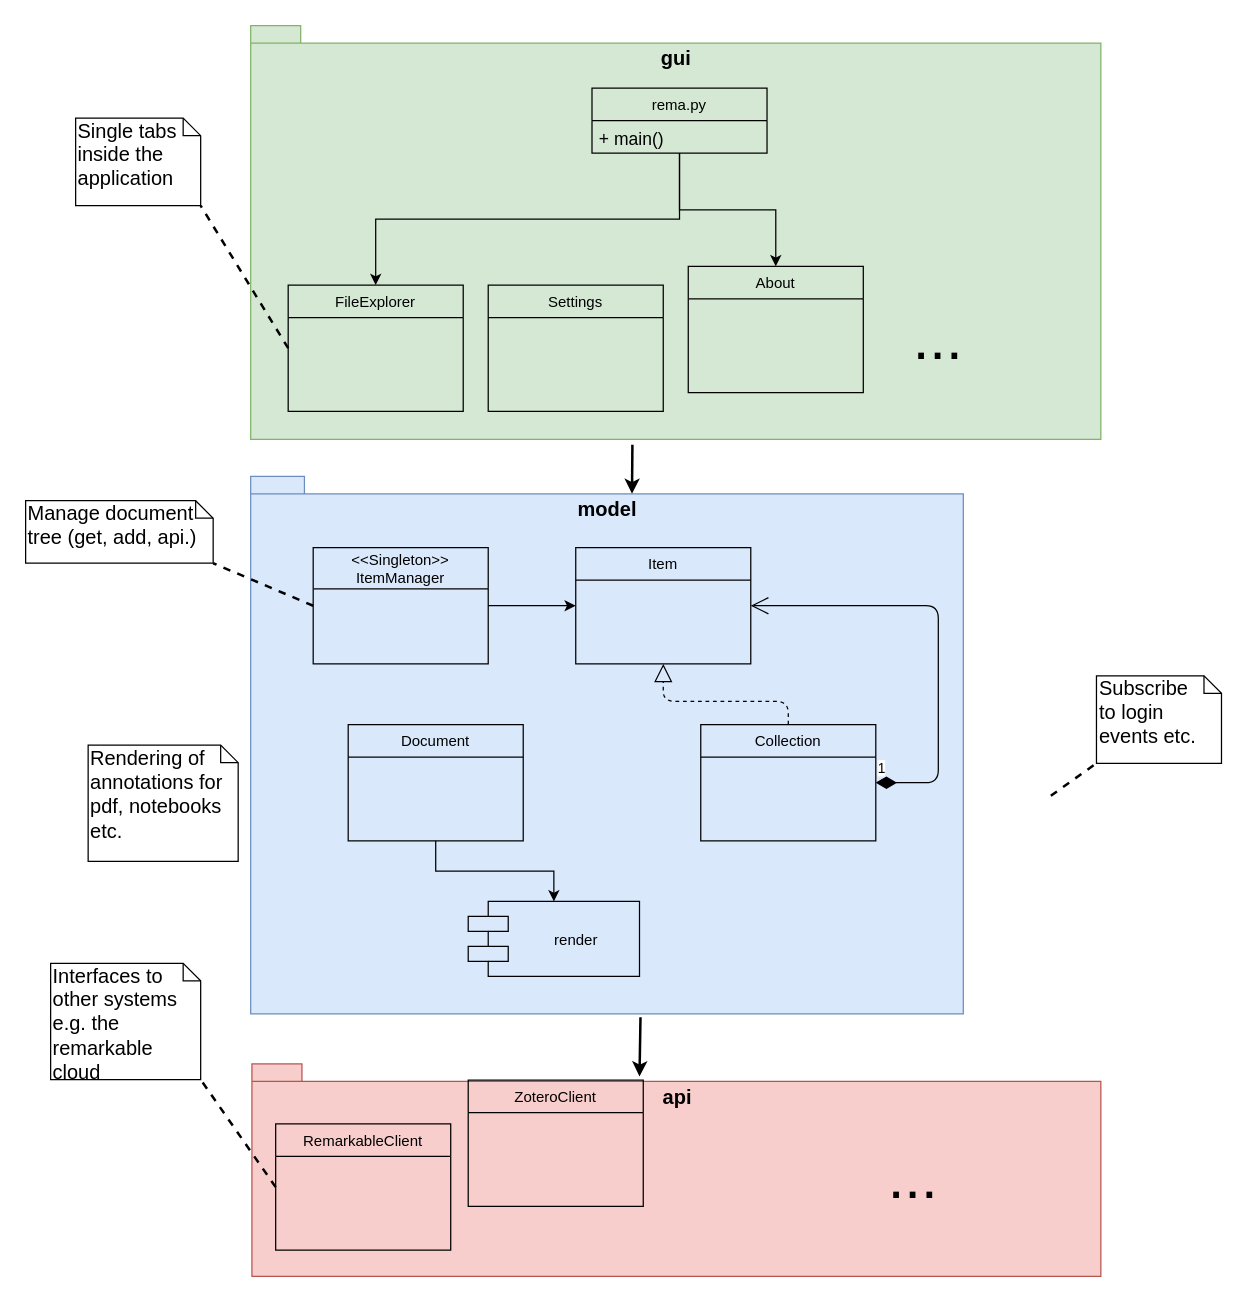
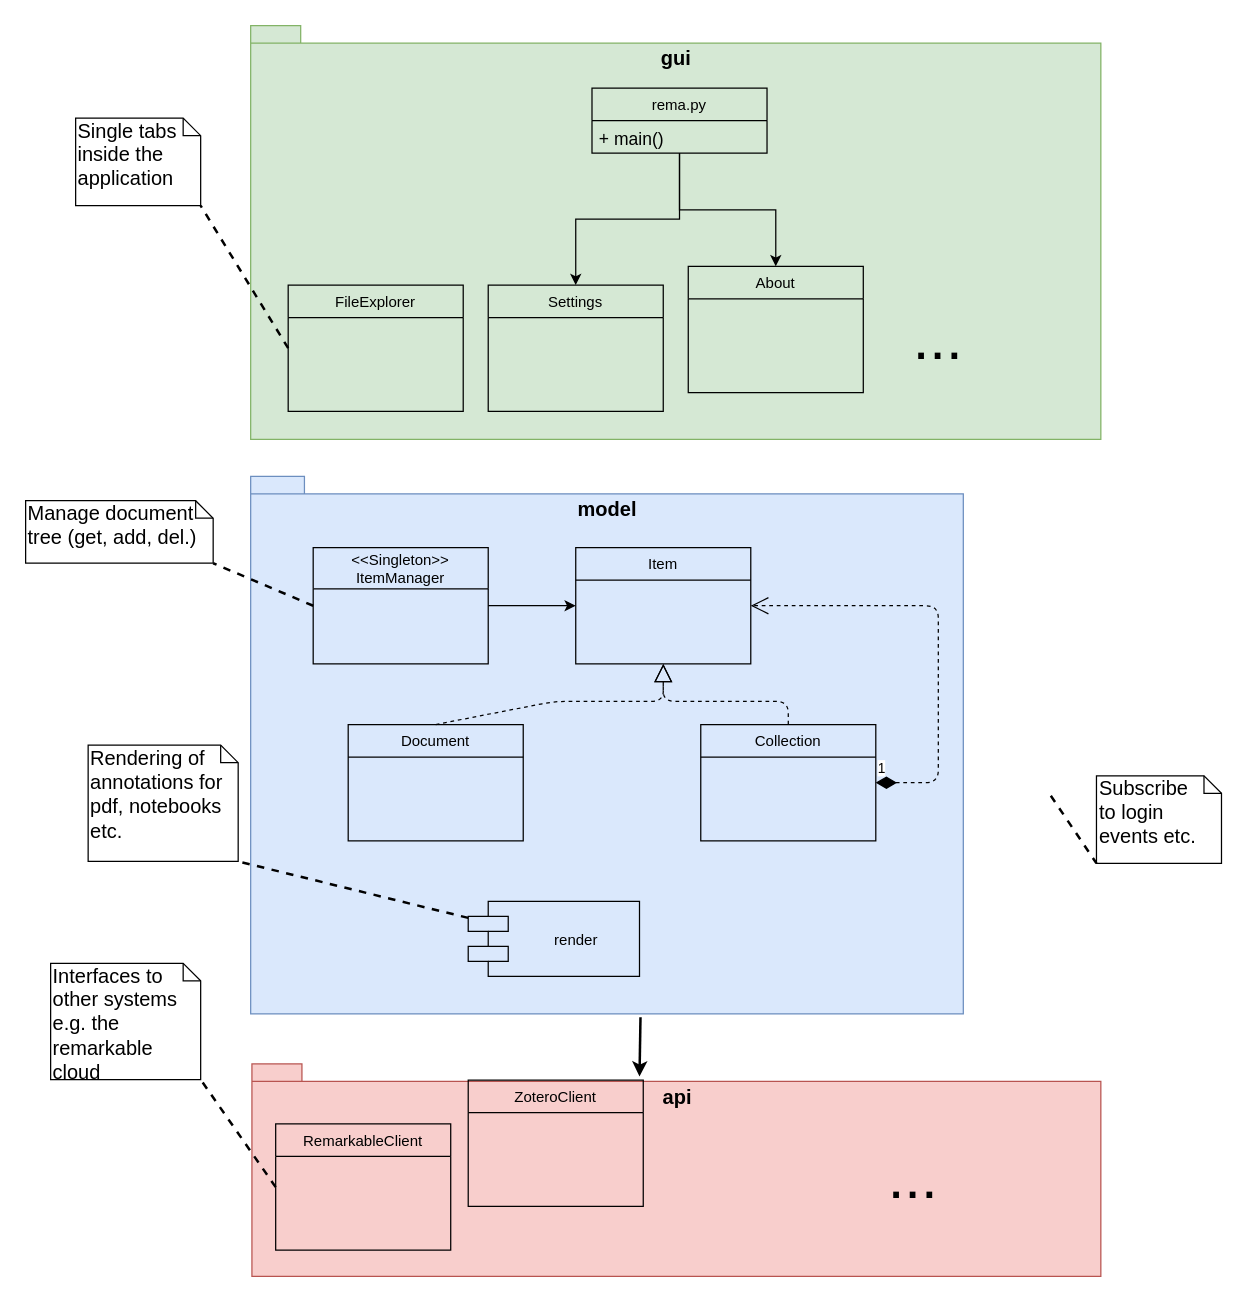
edge "rema.py" -> "FileExplorer": removed
edge "rema.py" -> "Settings": added
edge "gui" -> "model": removed
node "Manage document tree (get, add, api.)": label "Manage document tree (get, add, api.)" -> "Manage document tree (get, add, del.)"
edge "Item" -- "Collection": style solid -> dashed
edge "Document" -> "Item": added
node "Subscribe to login events etc.": moved (1159, 719) -> (1159, 819)
edge "Document" -> "render": removed
edge "Rendering of annotations for pdf, notebooks etc." -- "render": added
